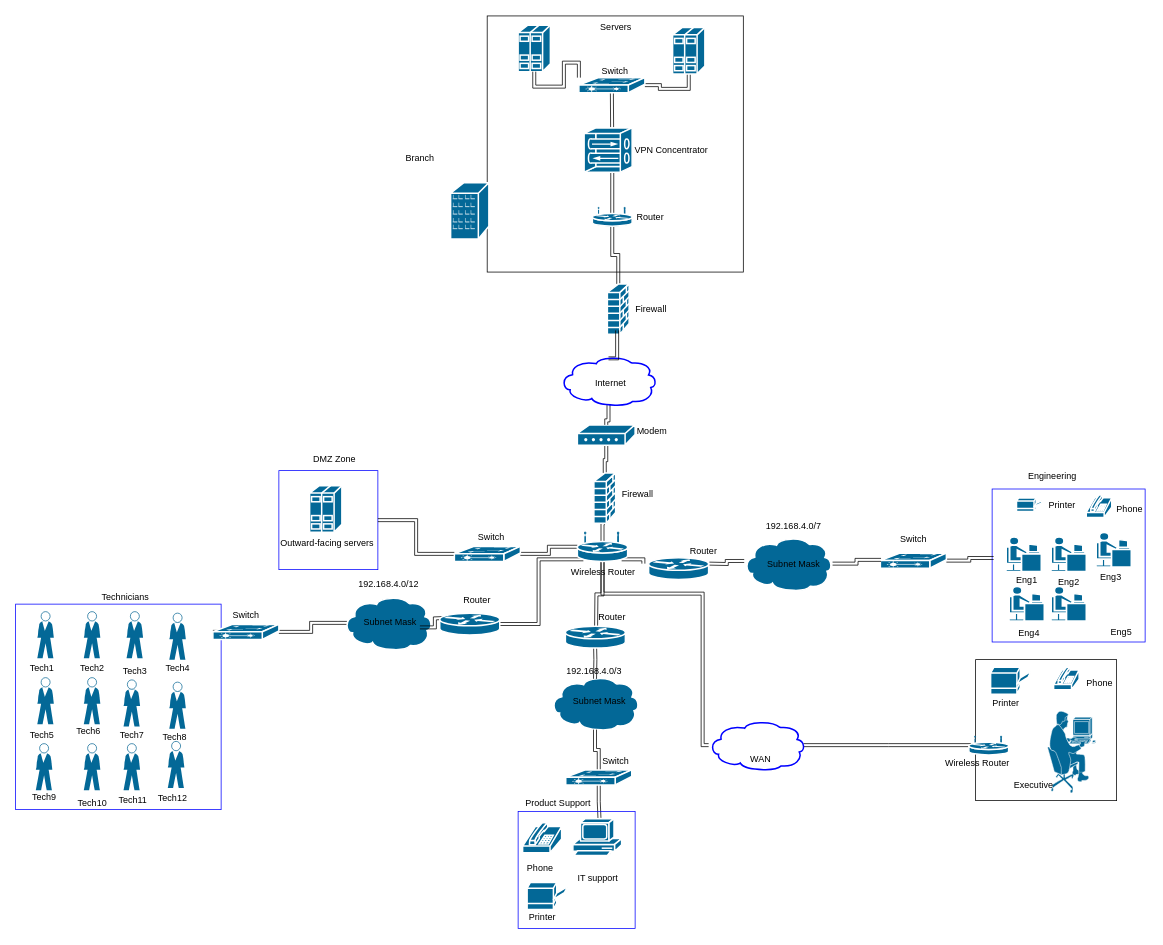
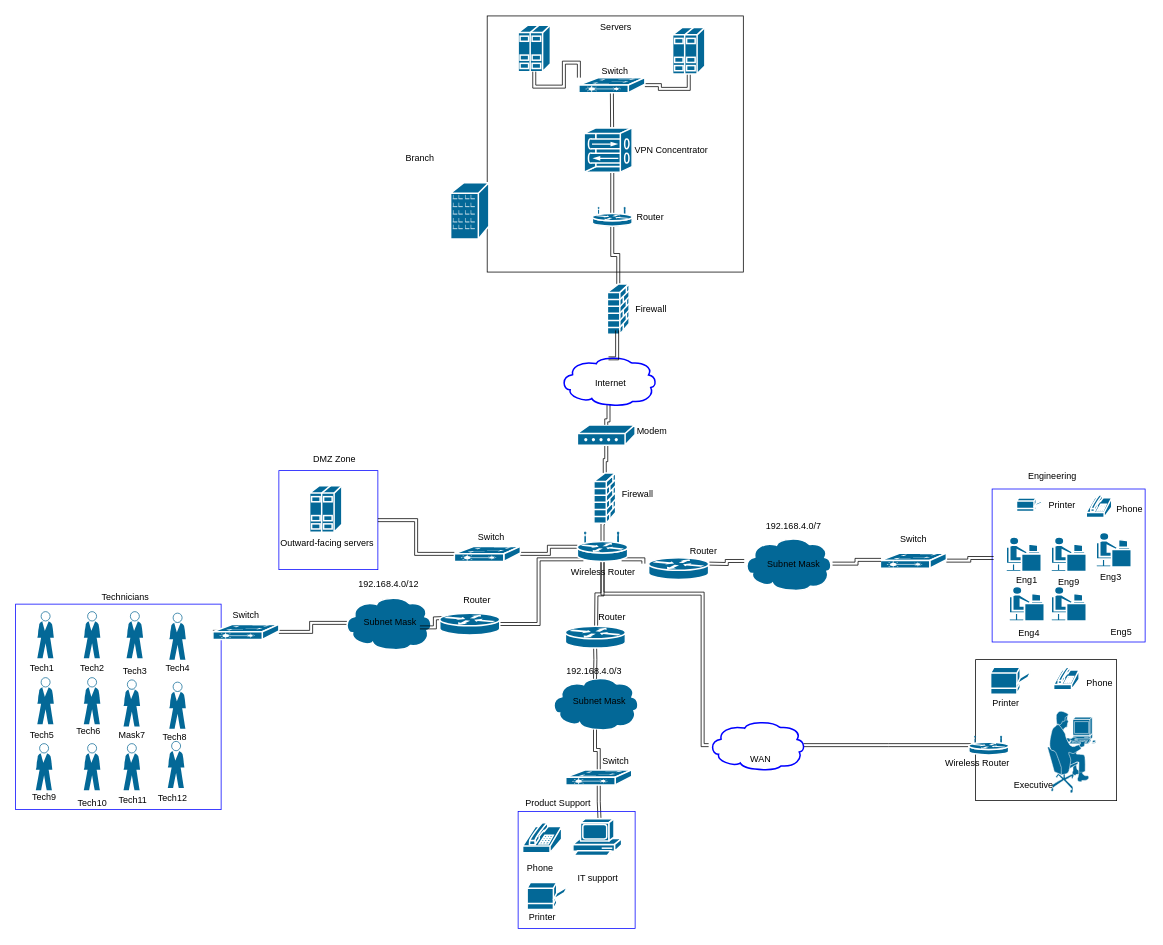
node "Eng2": label "Eng2" -> "Eng9"
node "Tech7": label "Tech7" -> "Mask7"
